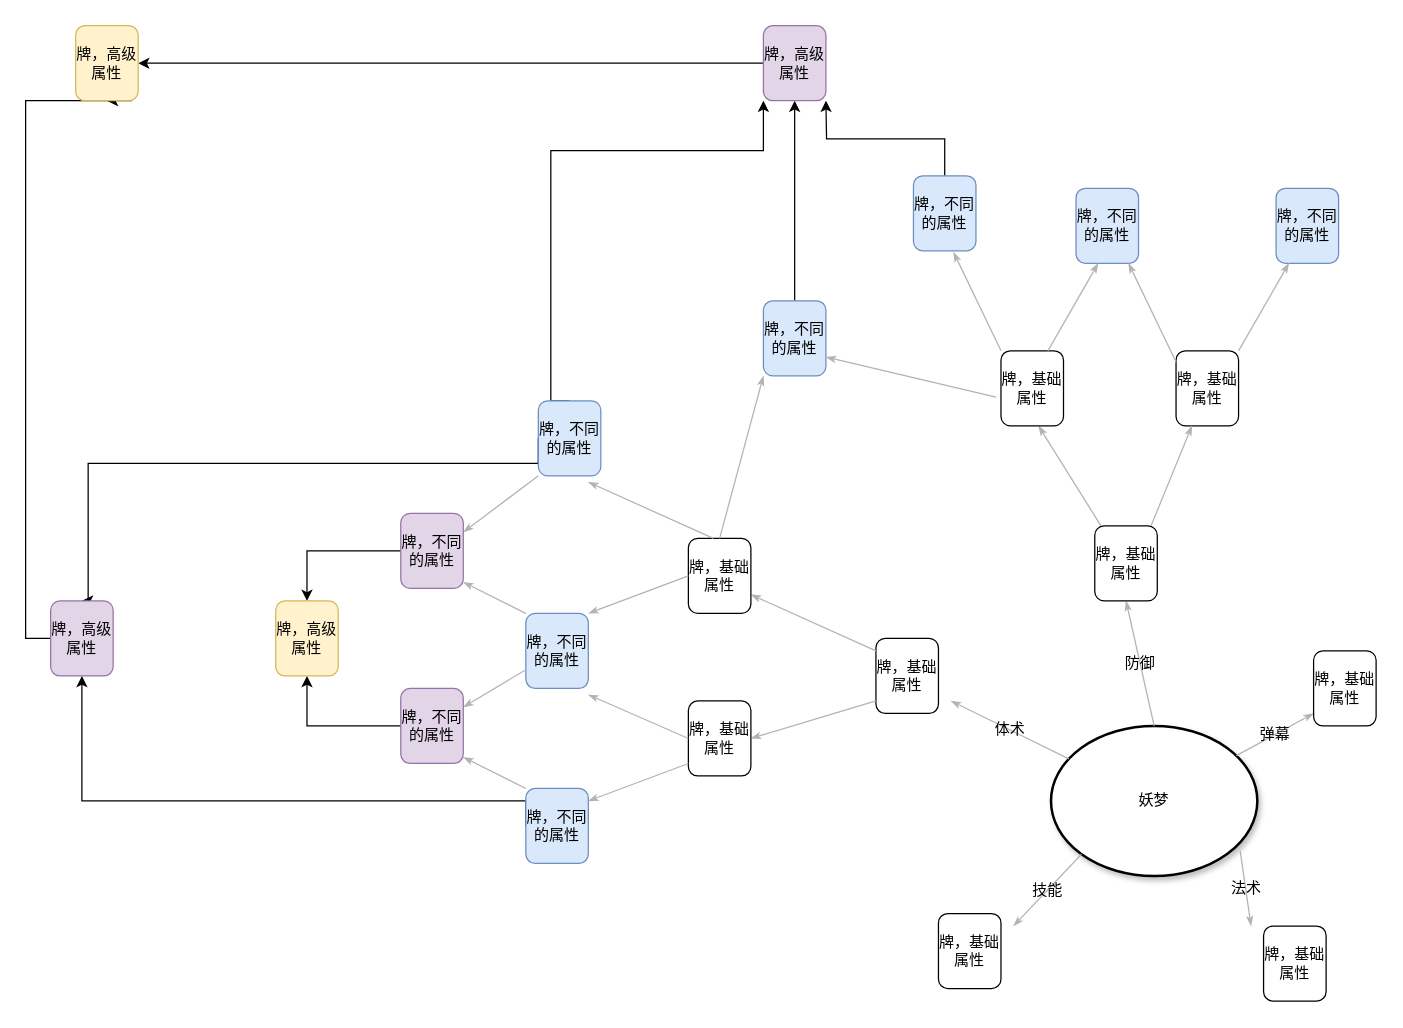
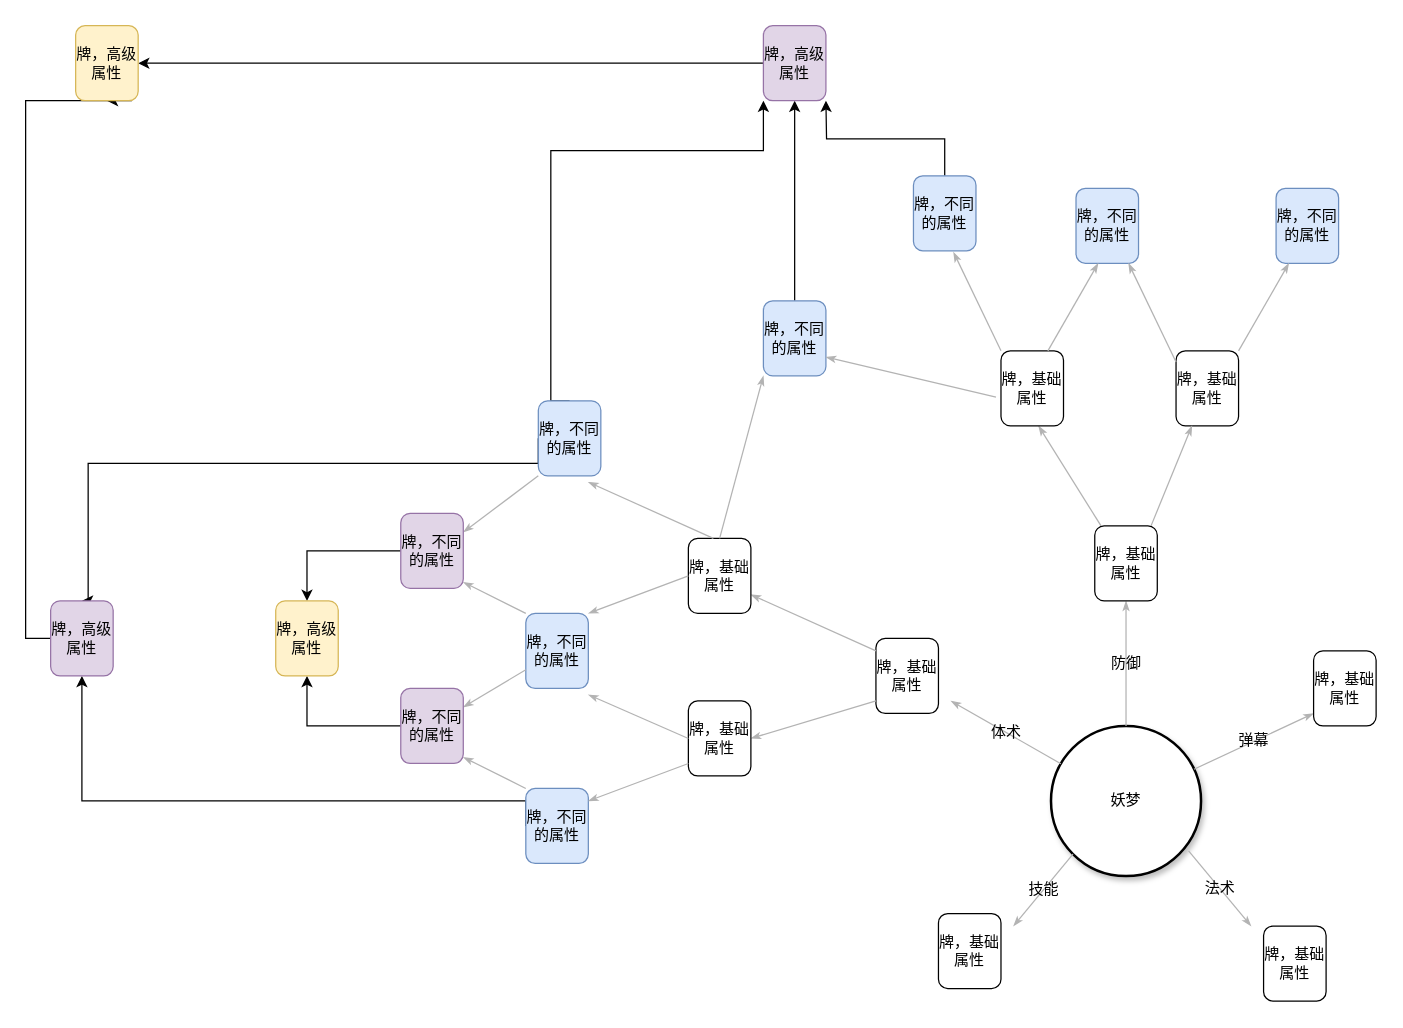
node "妖梦": size 206x150 -> 150x150
